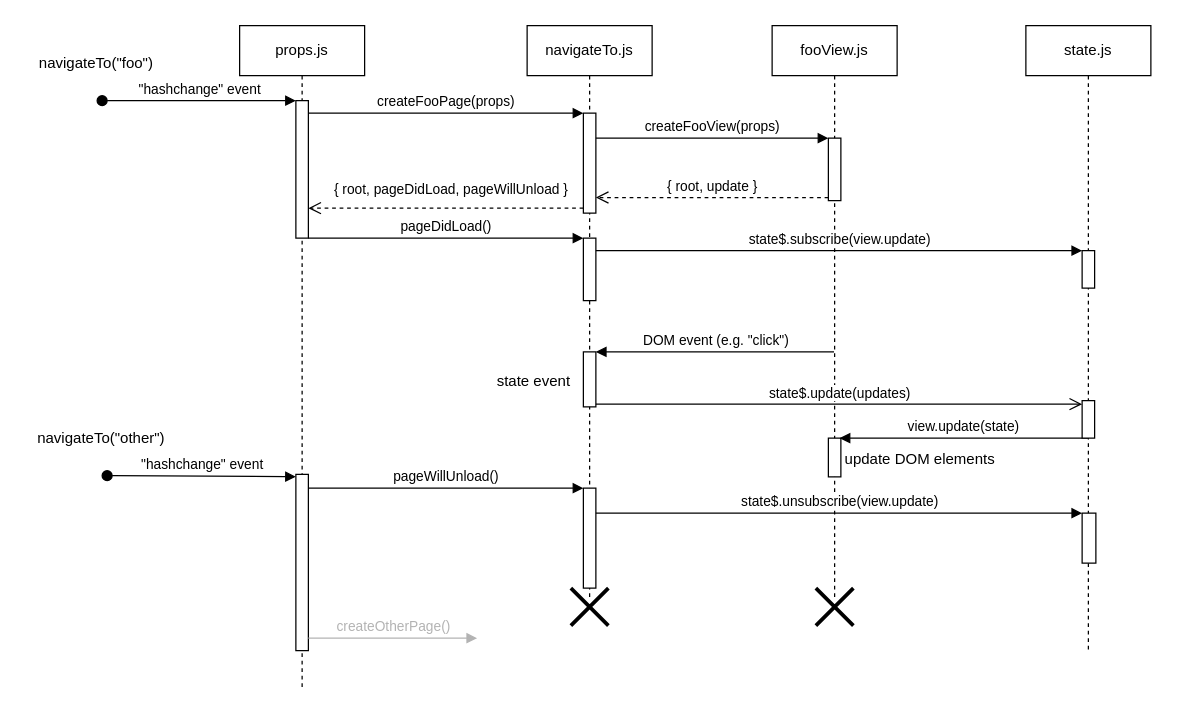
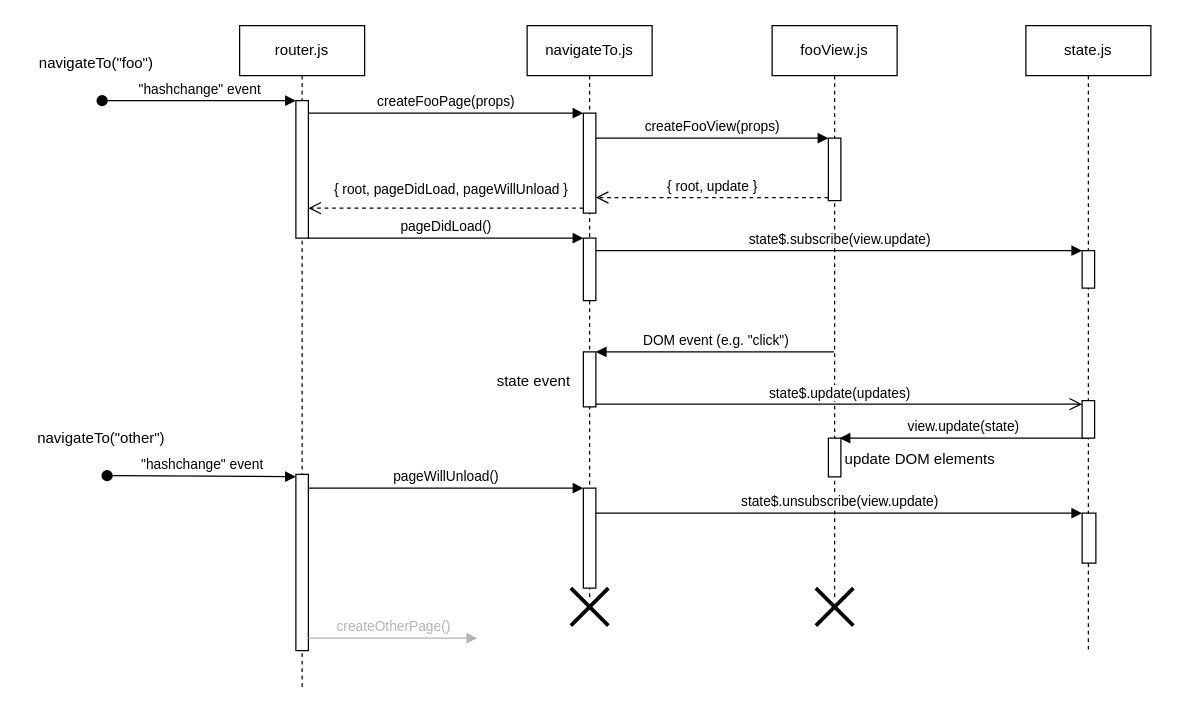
node "props.js": label "props.js" -> "router.js"
